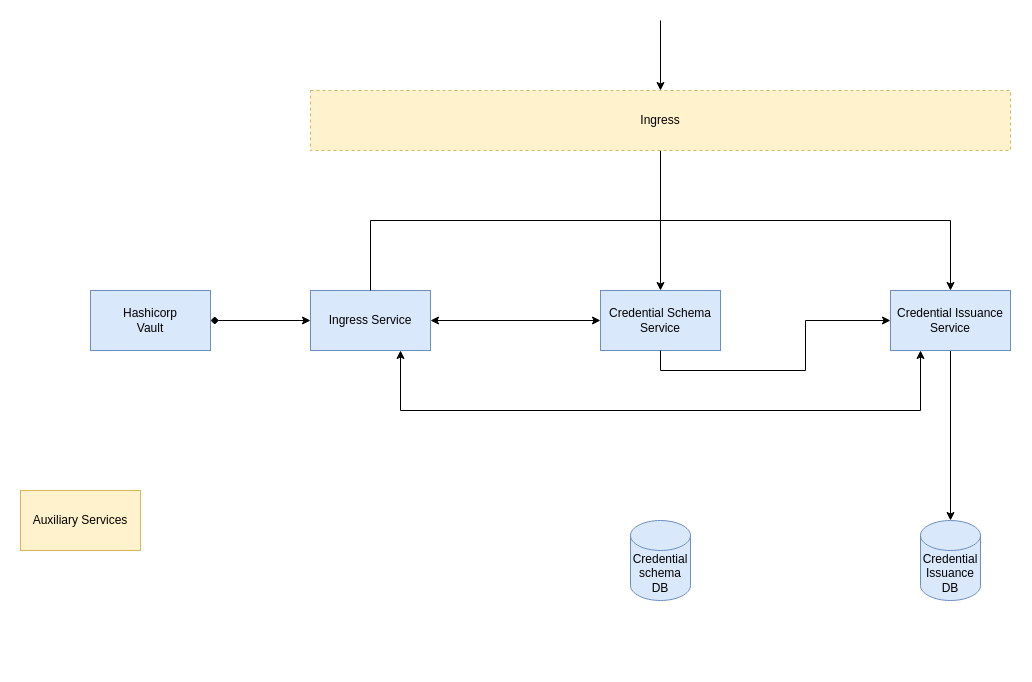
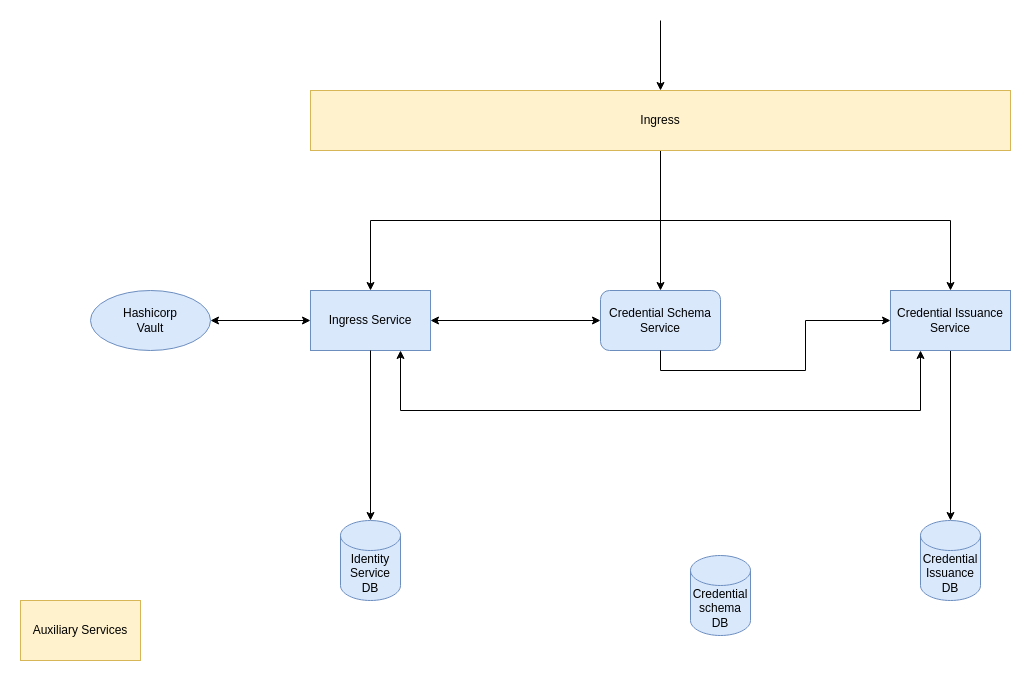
node "Ingress": style dashed -> solid
edge "Ingress" -- "Ingress Service": arrowhead none -> classic
node "Hashicorp Vault": shape rectangle -> ellipse
edge "Hashicorp Vault" -- "Ingress Service": arrowhead diamond -> classic
node "Credential Schema Service": shape rectangle -> rounded rectangle
edge "Ingress Service" -> "Identity Service DB": added
node "Auxiliary Services": moved (81, 521) -> (81, 631)
node "Identity Service DB": added
node "Credential schema DB": moved (661, 561) -> (721, 596)
